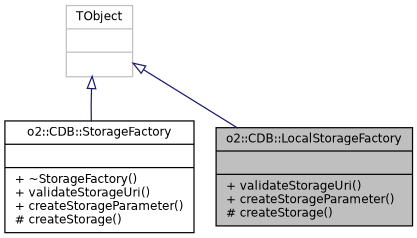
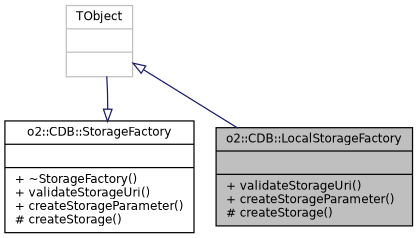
edge "o2::CDB::StorageFactory" -> "TObject": reversed
